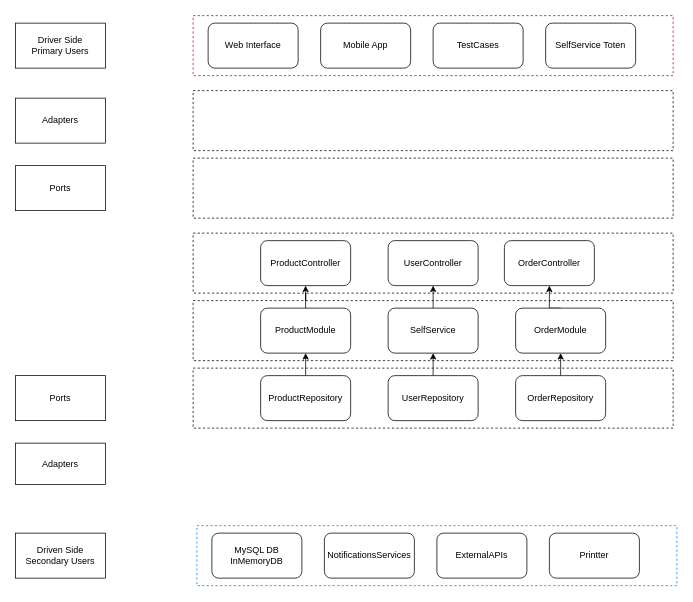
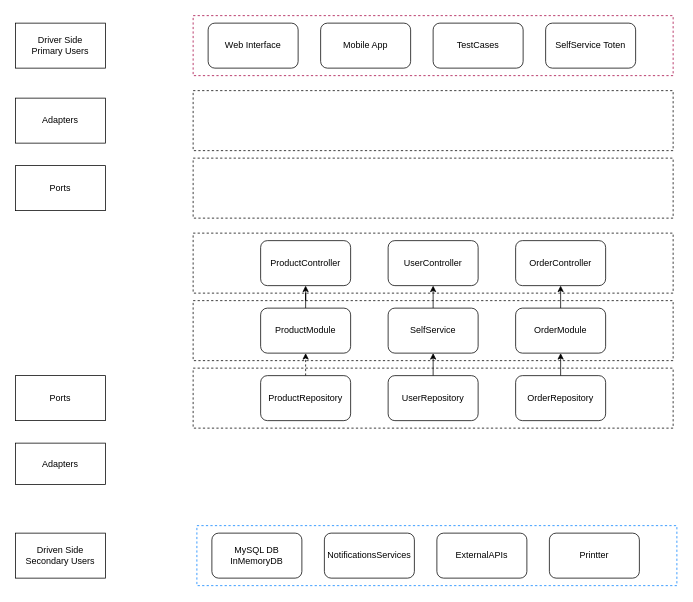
node "OrderController": moved (549, 263) -> (561, 263)
edge "ProductRepository" -> "ProductModule": style solid -> dashed
